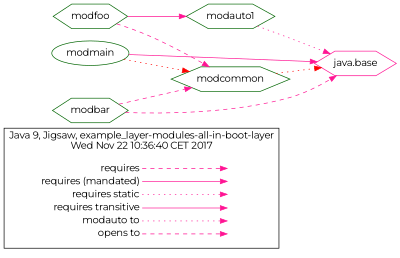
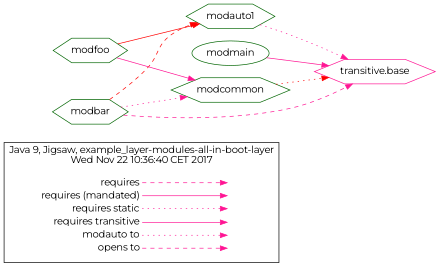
edge "modfoo" -> "modauto1": color deeppink -> red
edge "modfoo" -> "modcommon": style dashed -> solid
edge "modbar" -> "modauto1": added
node "java.base": label "java.base" -> "transitive.base"
edge "modmain" -> "modcommon": removed
edge "modbar" -> "modcommon": style dashed -> dotted
